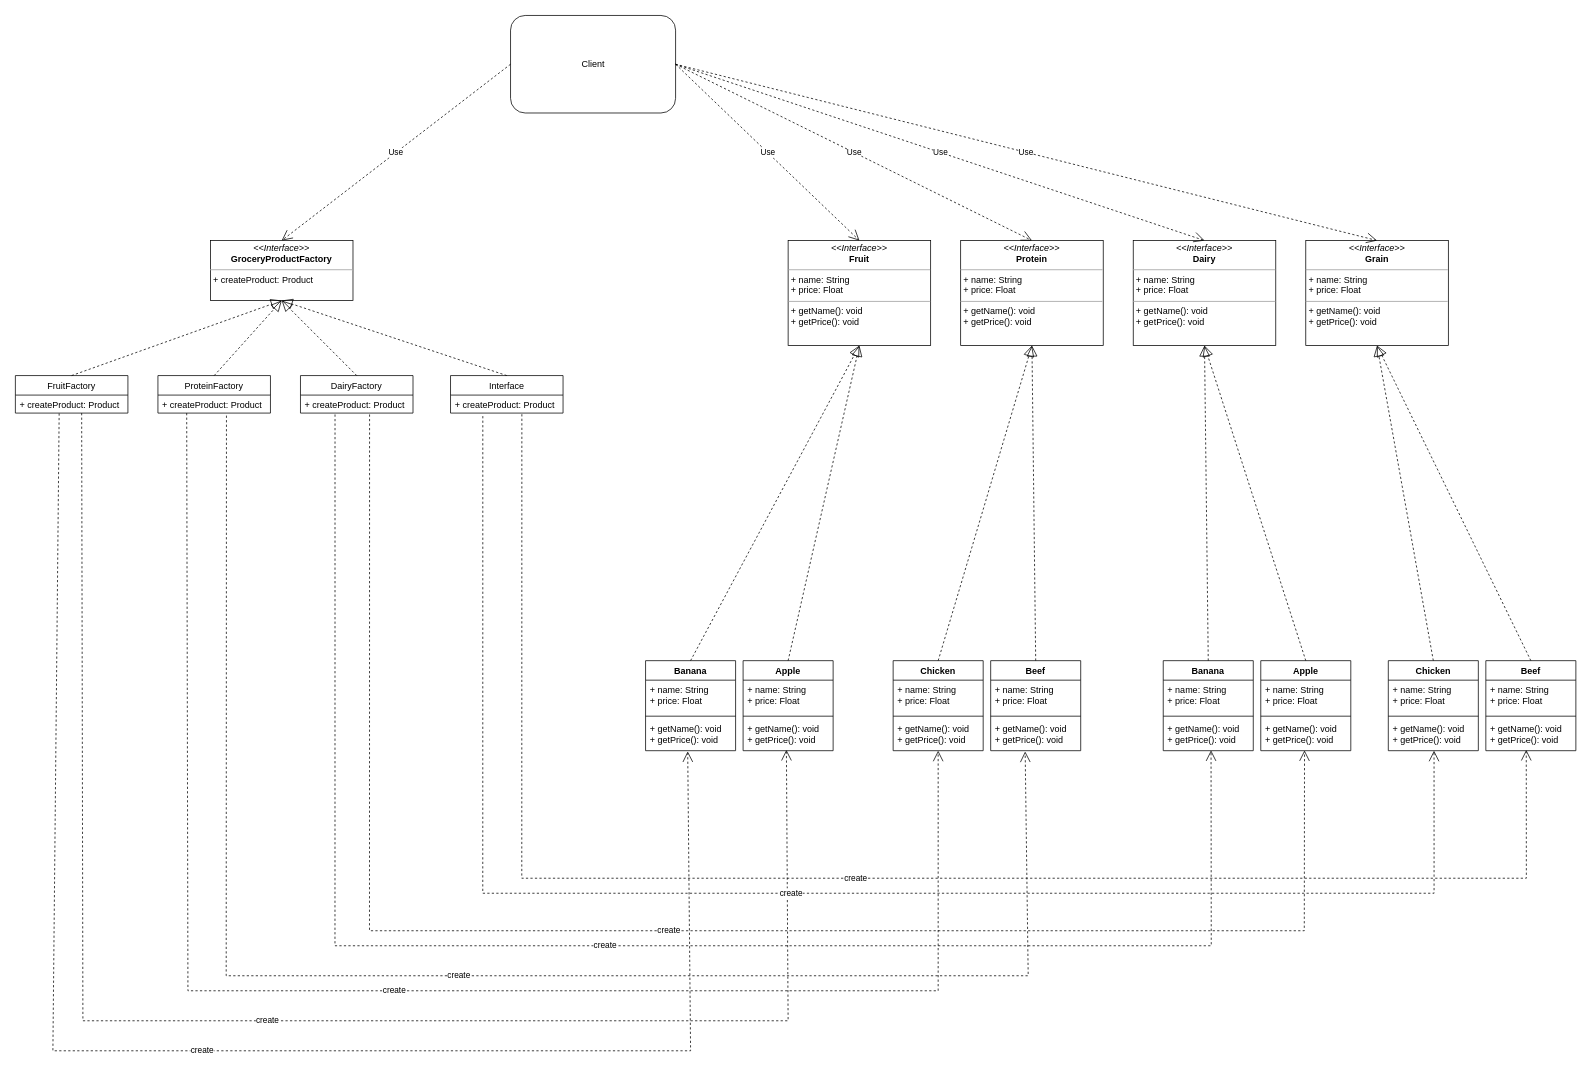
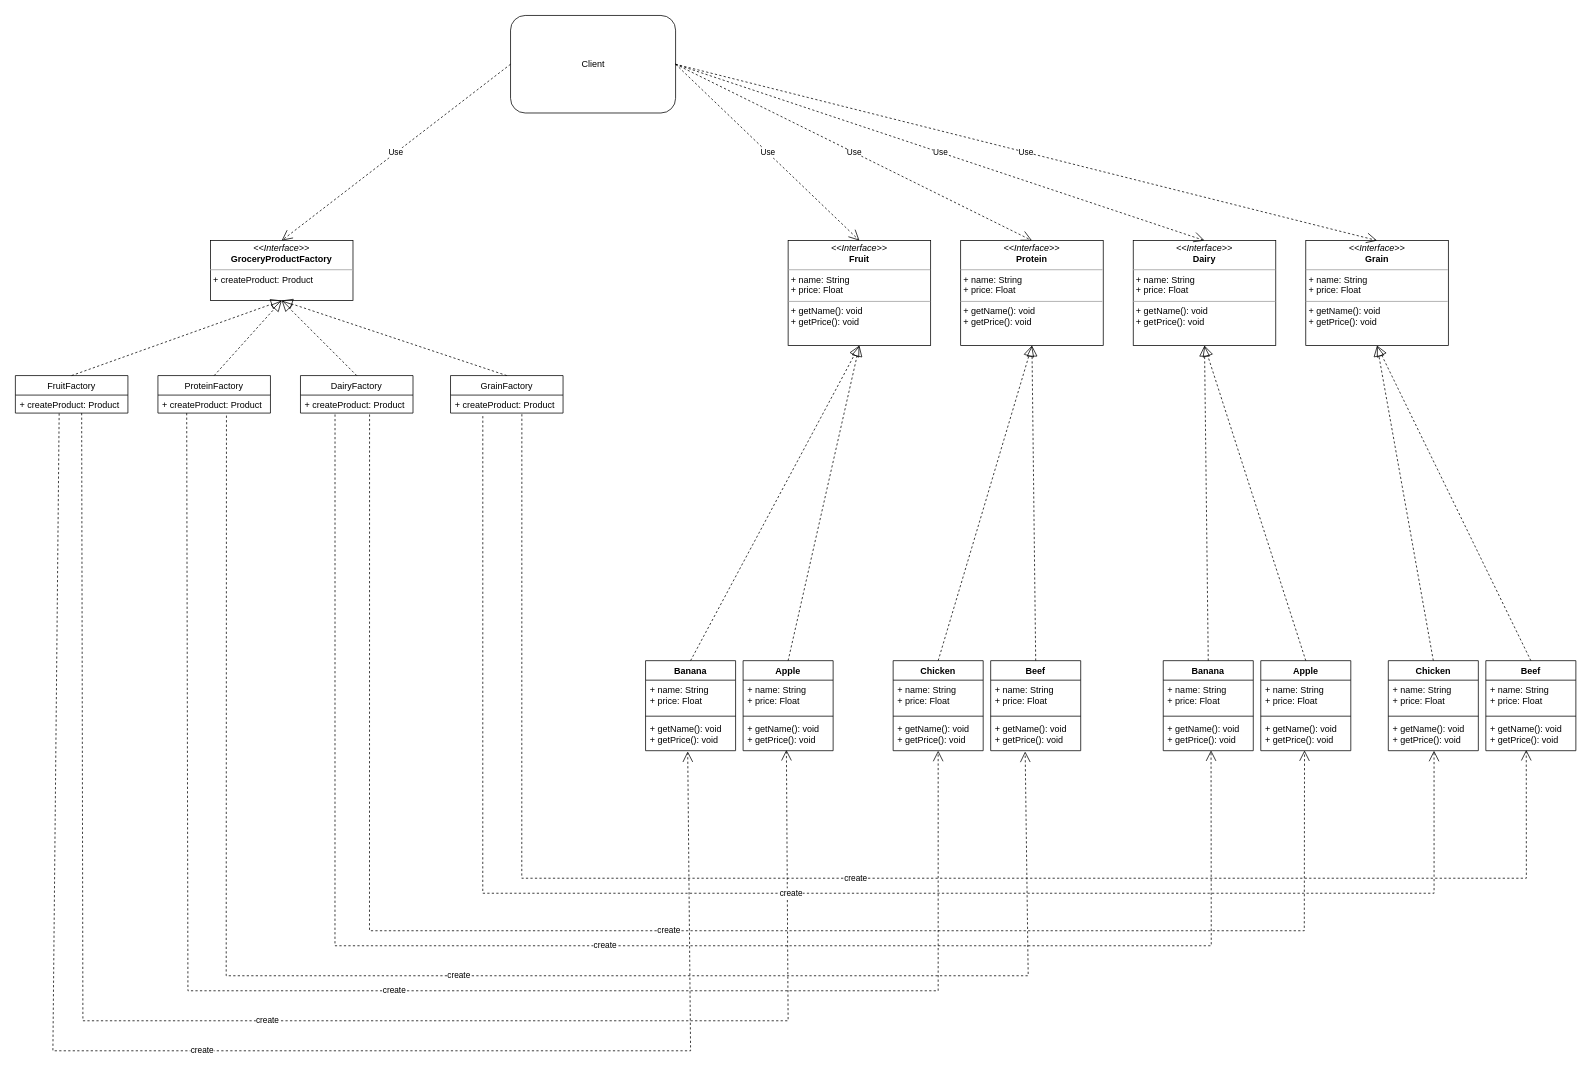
node "Interface": label "Interface" -> "GrainFactory"
